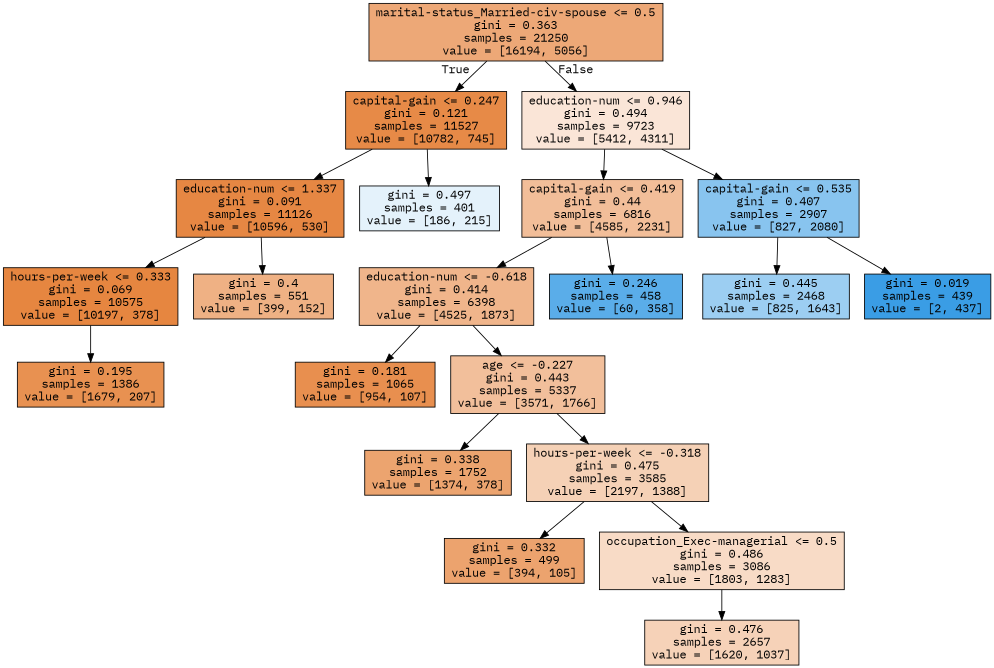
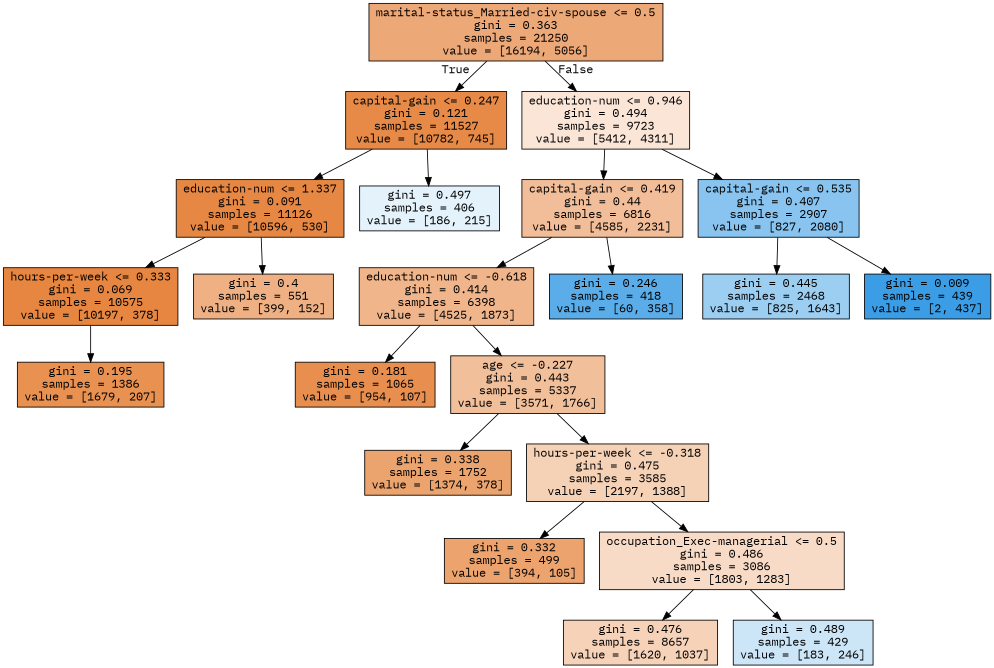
node "gini = 0.497 samples = 401 value = [186, 215]": label "gini = 0.497 samples = 401 value = [186, 215]" -> "gini = 0.497 samples = 406 value = [186, 215]"
node "gini = 0.246 samples = 458 value = [60, 358]": label "gini = 0.246 samples = 458 value = [60, 358]" -> "gini = 0.246 samples = 418 value = [60, 358]"
node "gini = 0.019 samples = 439 value = [2, 437]": label "gini = 0.019 samples = 439 value = [2, 437]" -> "gini = 0.009 samples = 439 value = [2, 437]"
node "gini = 0.476 samples = 2657 value = [1620, 1037]": label "gini = 0.476 samples = 2657 value = [1620, 1037]" -> "gini = 0.476 samples = 8657 value = [1620, 1037]"
node "gini = 0.489 samples = 429 value = [183, 246]": added
